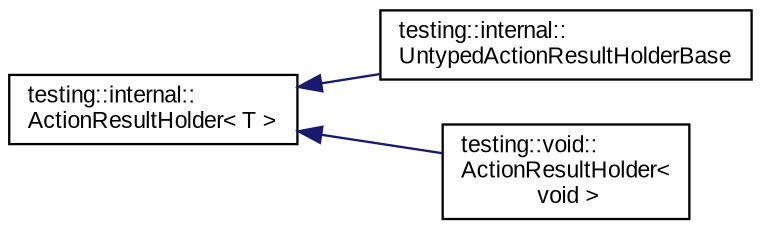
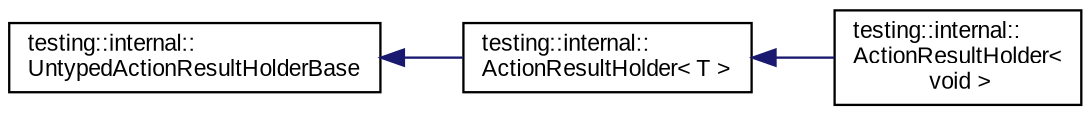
edge "testing::internal:: UntypedActionResultHolderBase" -> "testing::internal:: ActionResultHolder< T >": reversed
node "testing::void:: ActionResultHolder< void >": label "testing::void:: ActionResultHolder< void >" -> "testing::internal:: ActionResultHolder< void >"
